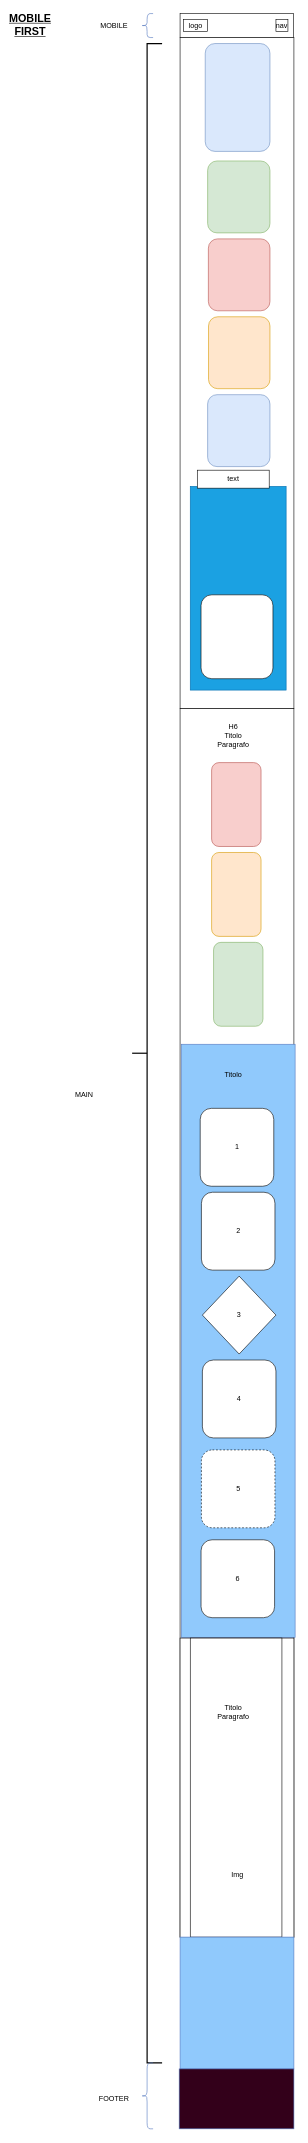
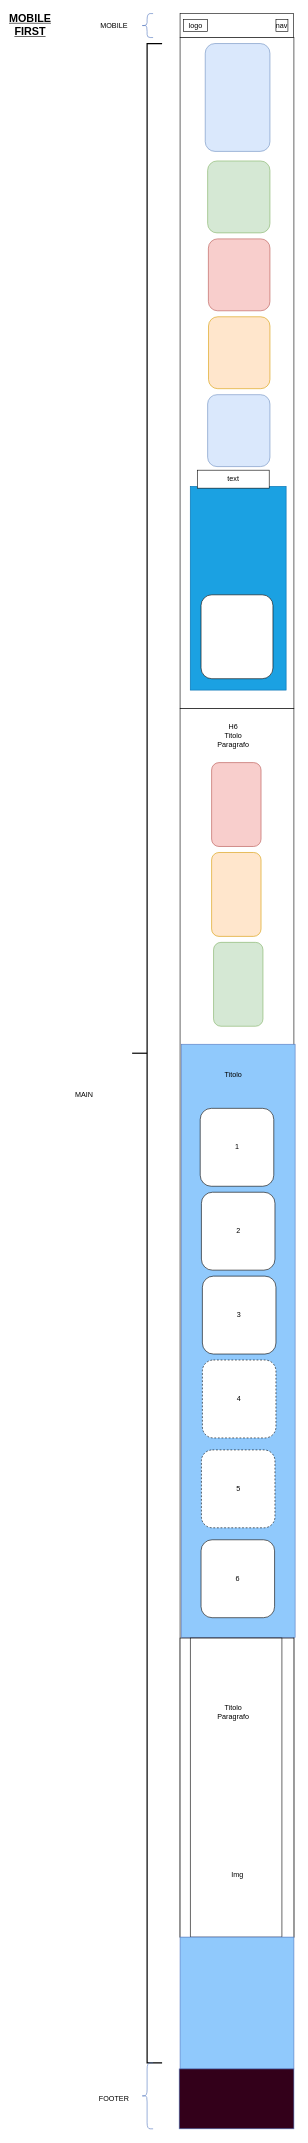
node "3": shape diamond -> rounded rectangle
node "4": style solid -> dashed
